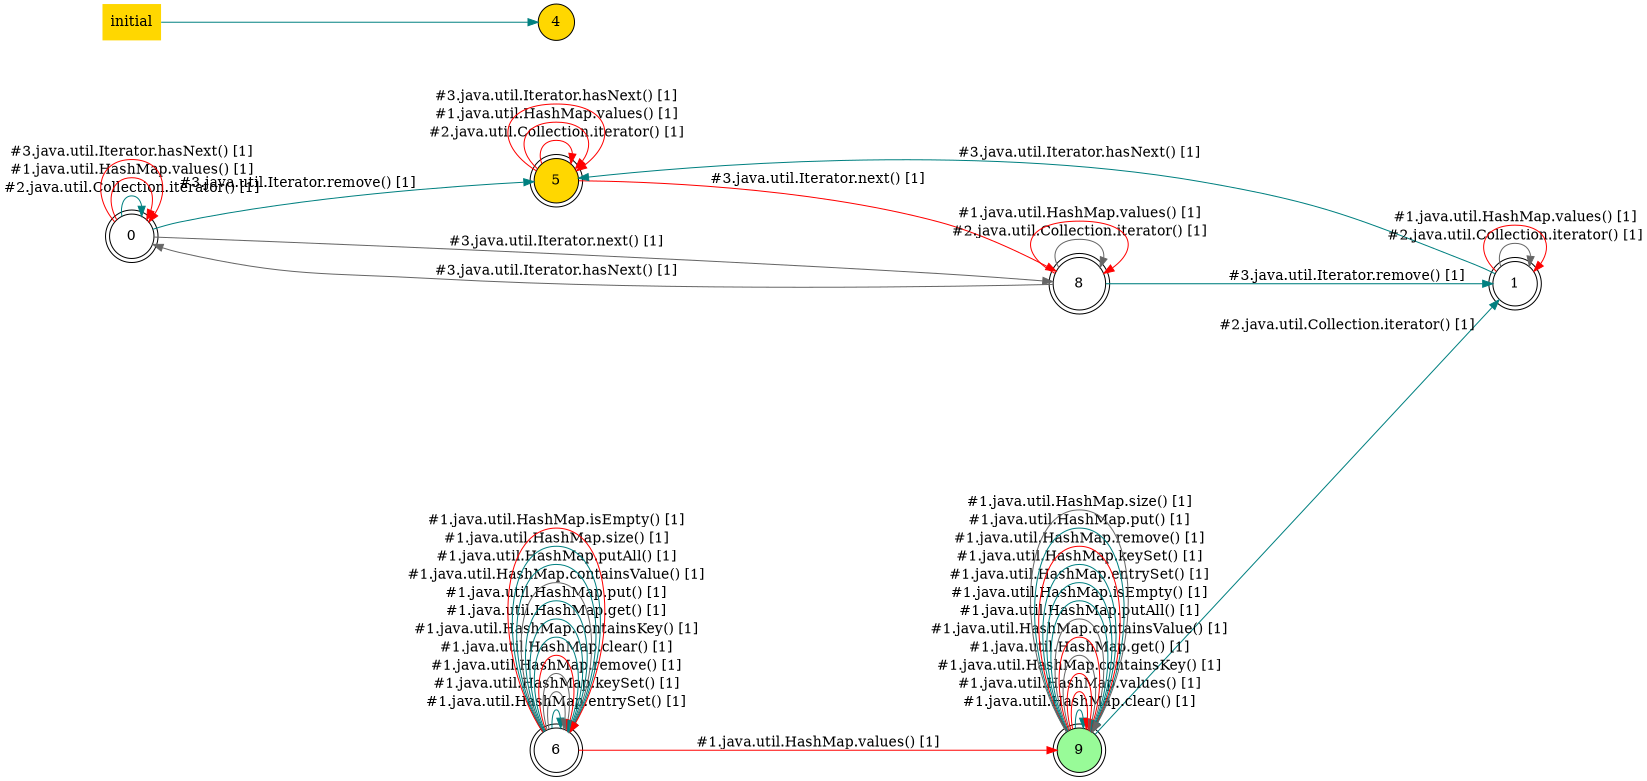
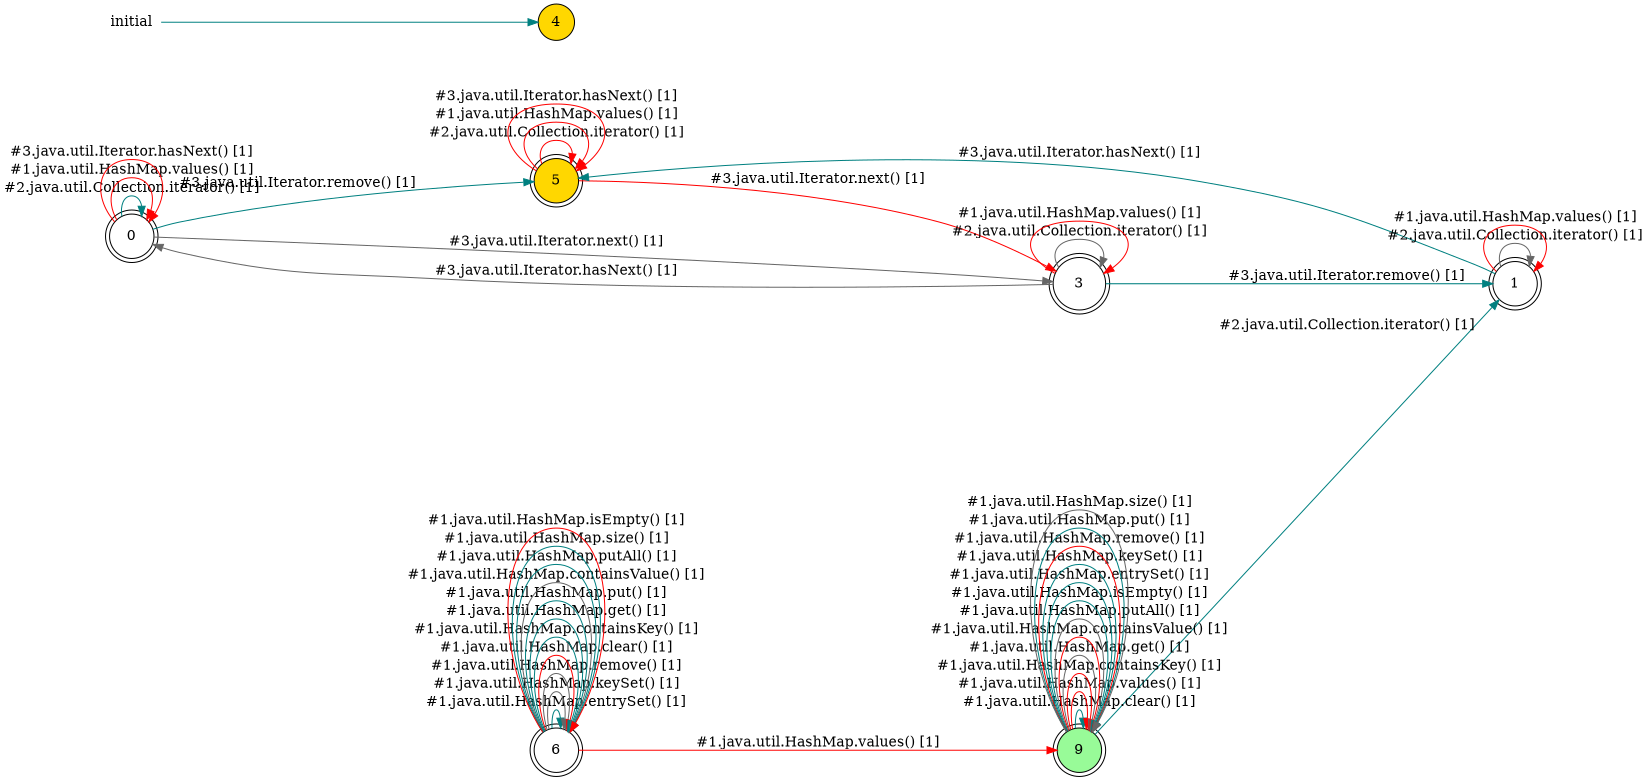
node "initial": fillcolor gold -> white
node "8": label "8" -> "3"
